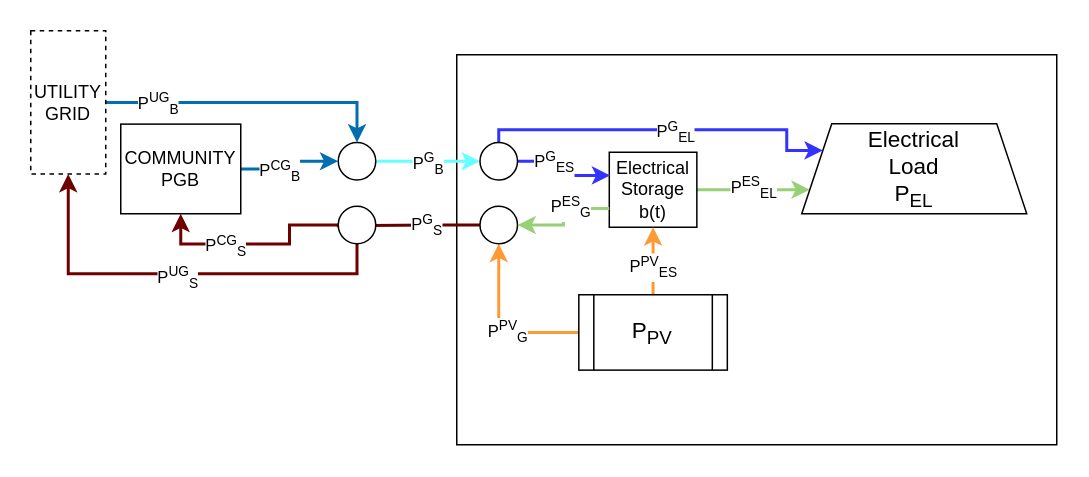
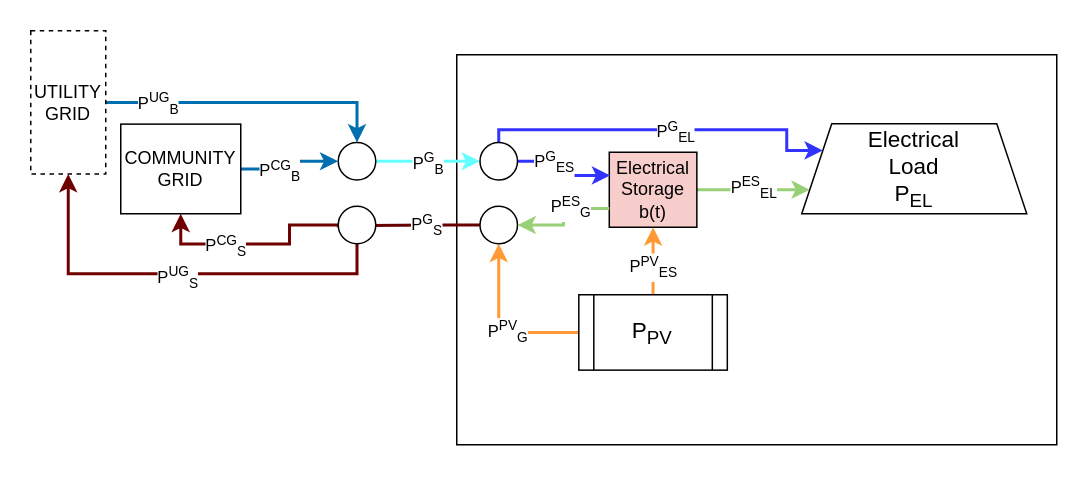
node "COMMUNITY PGB": label "COMMUNITY PGB" -> "COMMUNITY GRID"
node "Electrical Storage b(t)": fillcolor #ffffff -> #f8cecc
